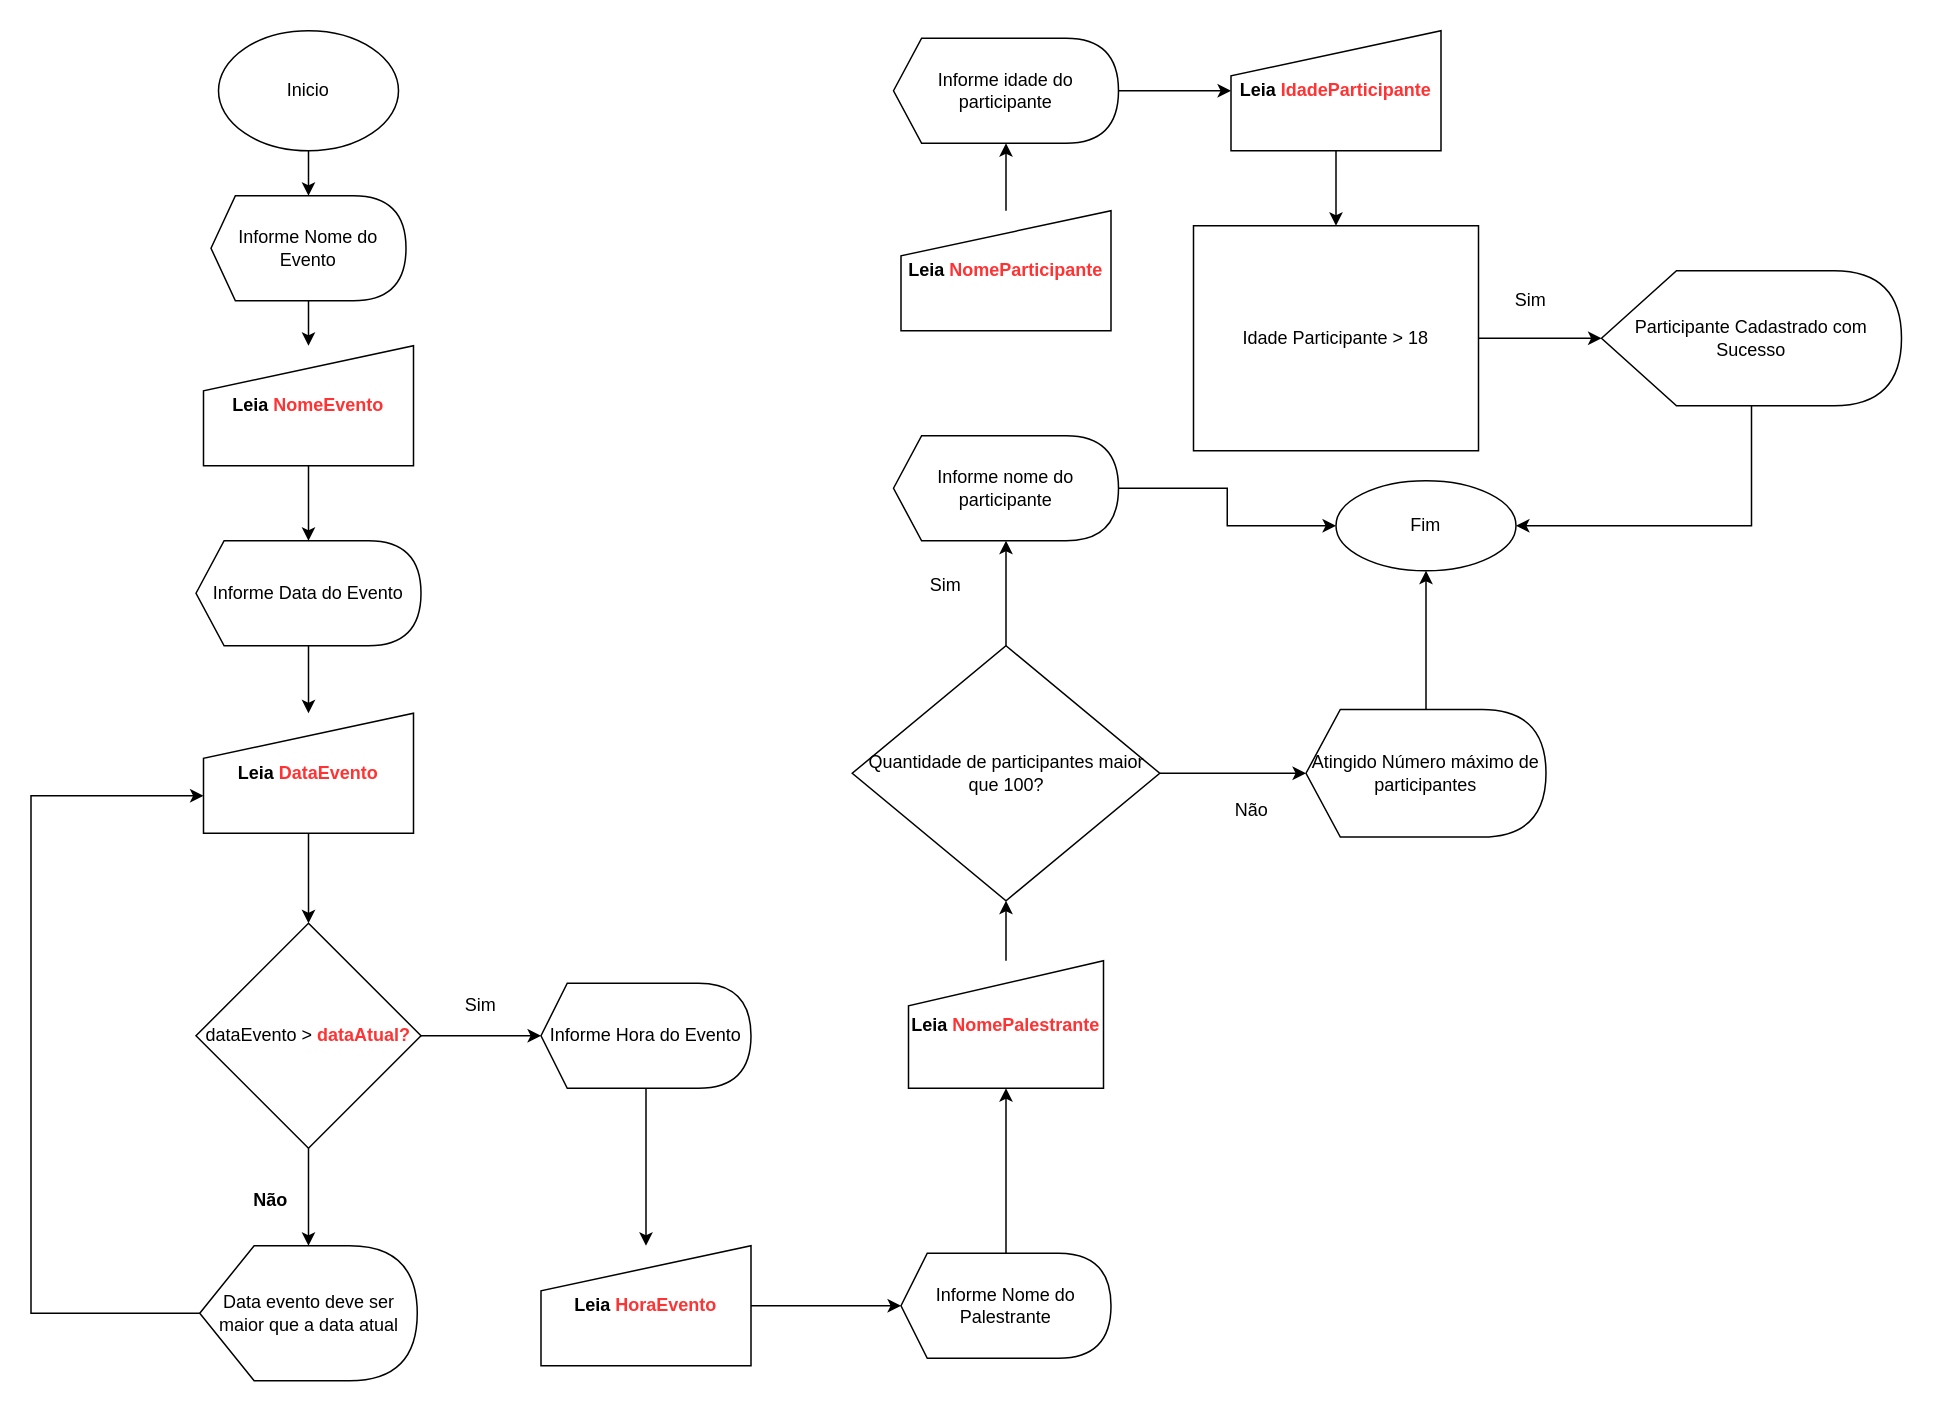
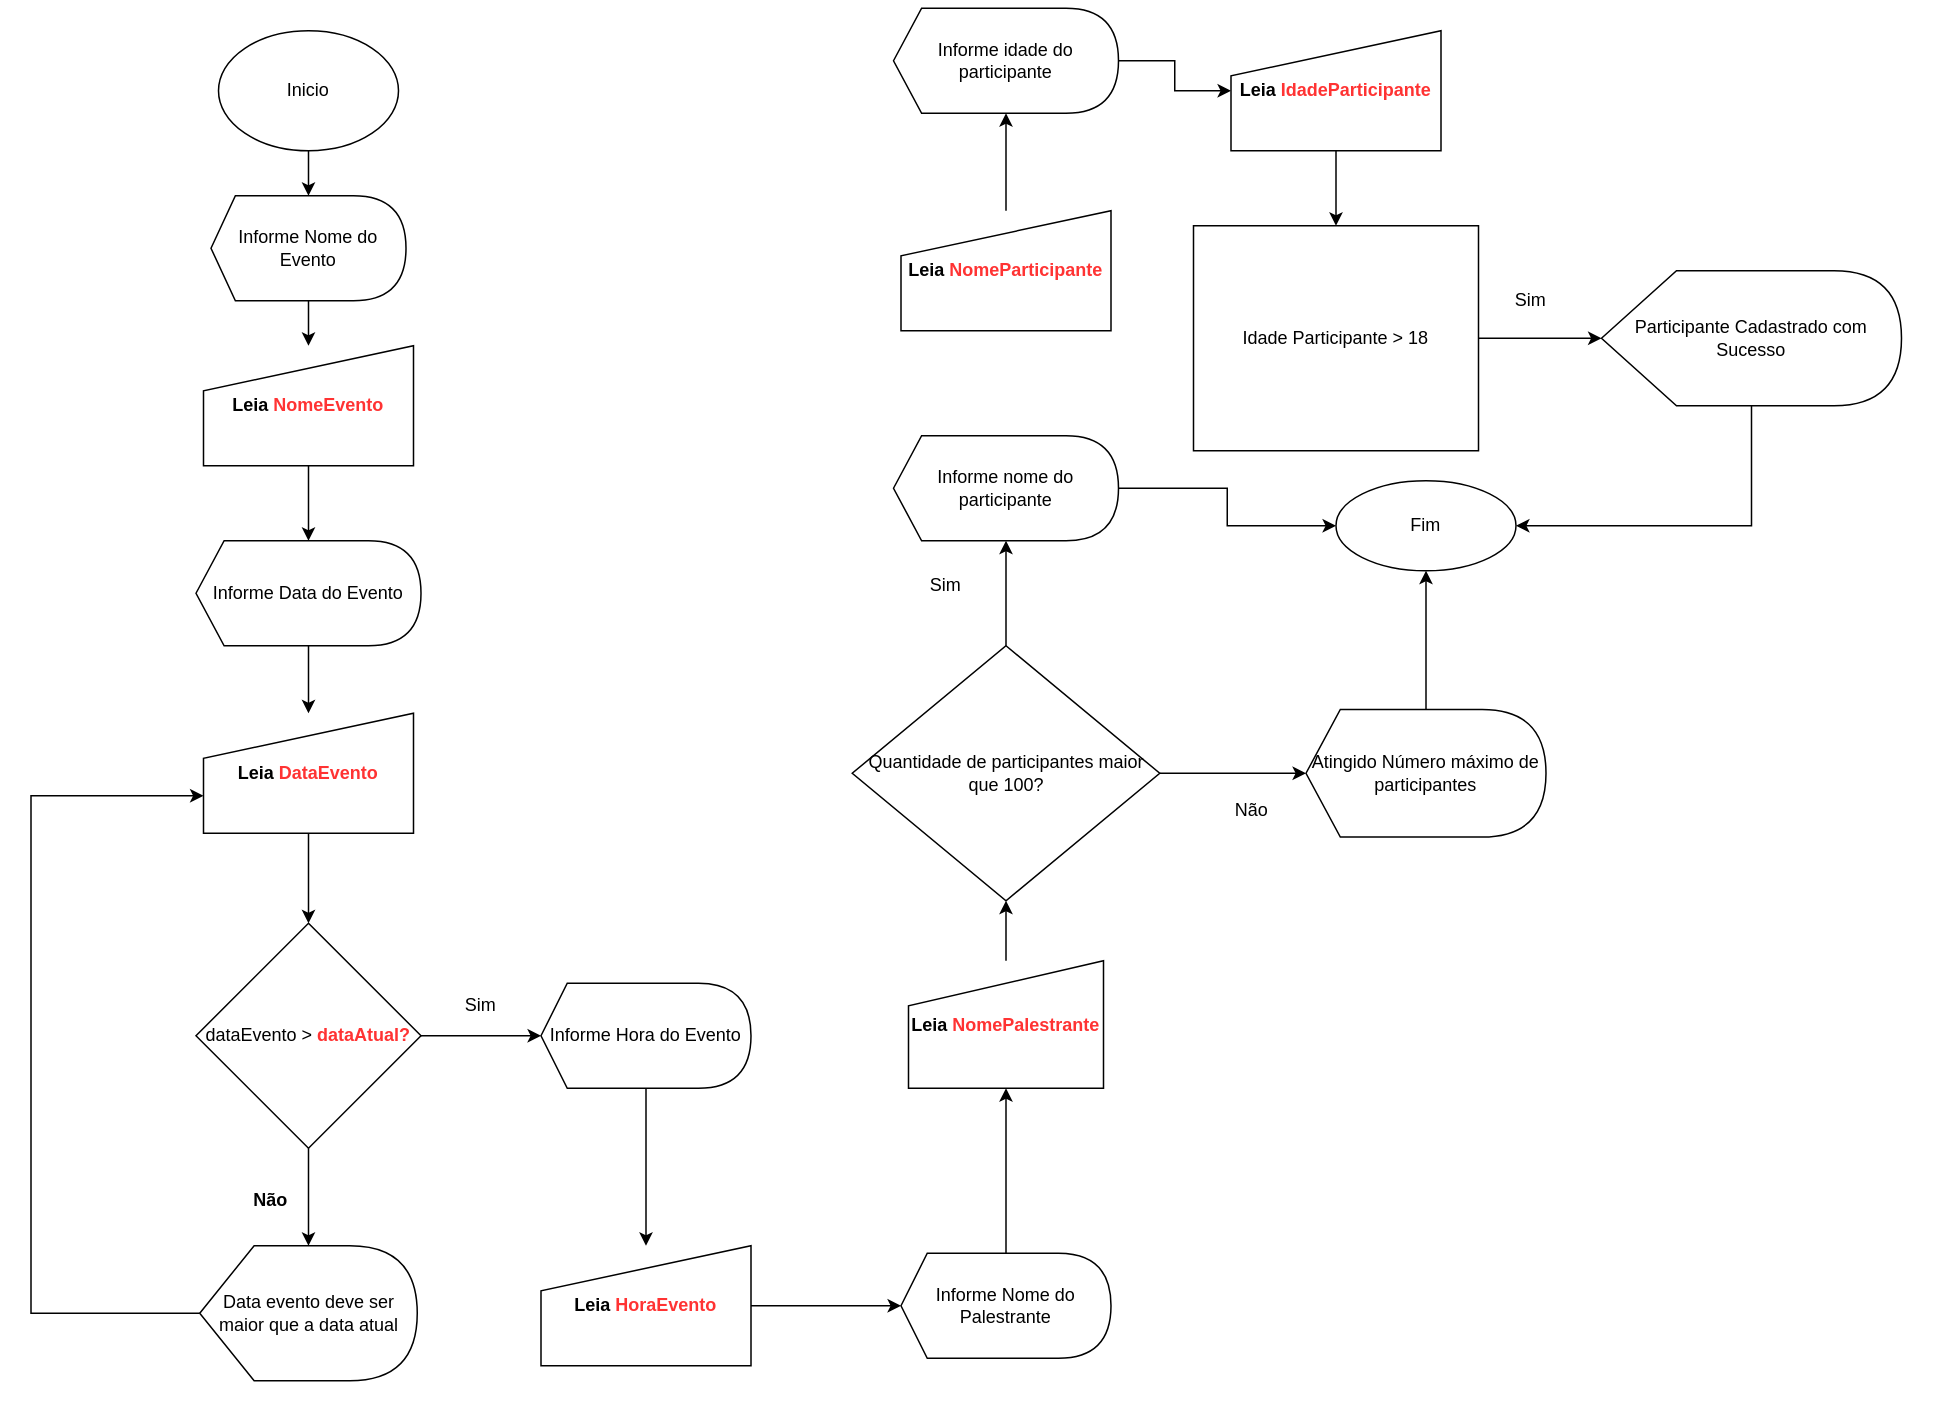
node "Informe idade do participante": moved (1006, 91) -> (1006, 61)
